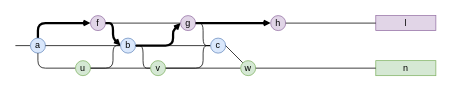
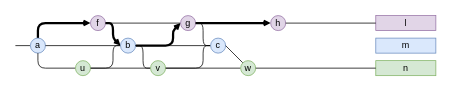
node "m": added
